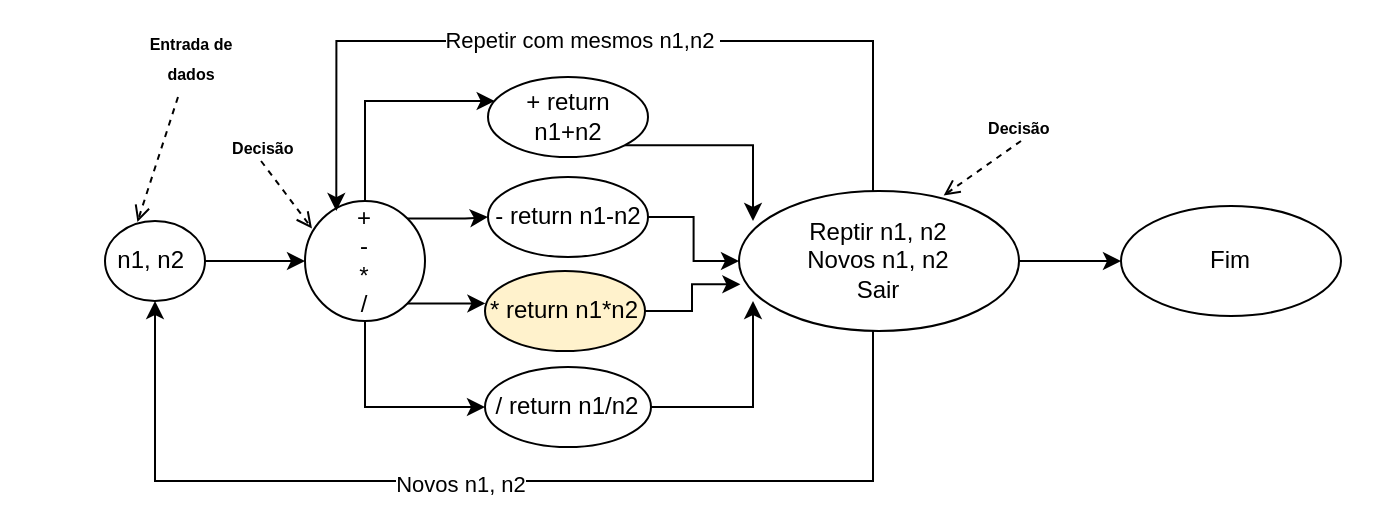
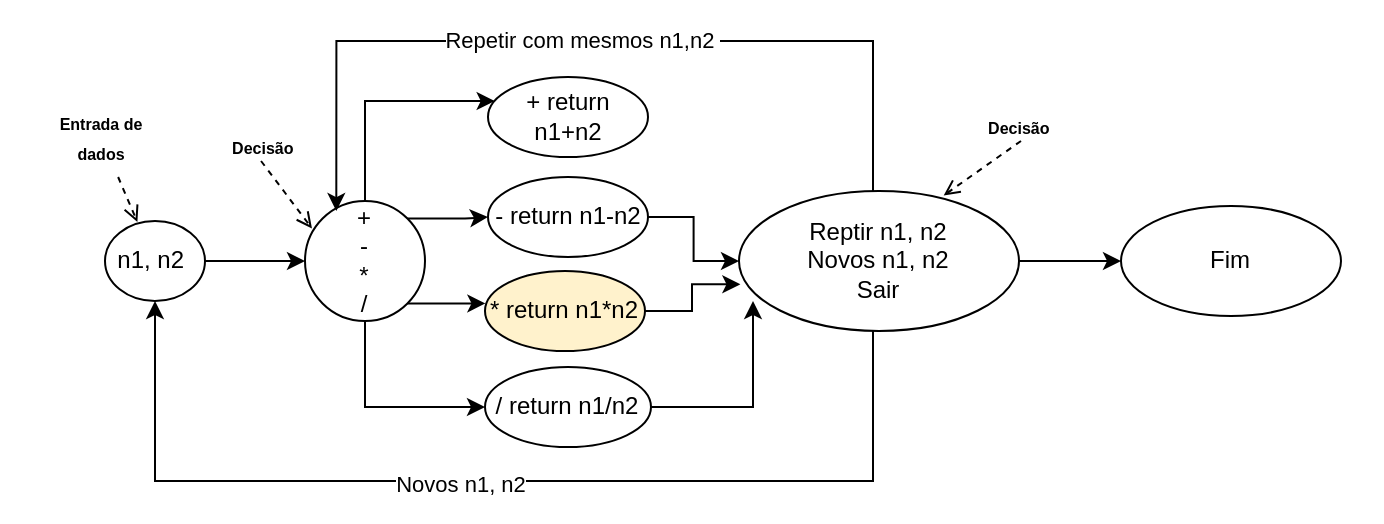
node "Entrada de dados": moved (191, 57) -> (101, 137)
edge "+ return n1+n2" -> "Reptir n1, n2 Novos n1, n2 Sair": removed
